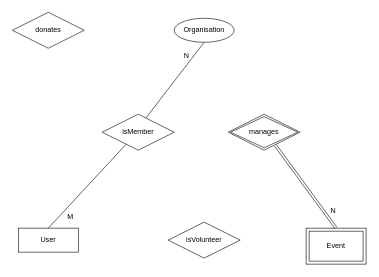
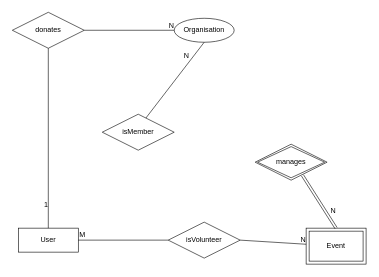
edge "donates" -- "Organisation": added, label "N"
node "manages": moved (264, 132) -> (291, 162)
edge "donates" -- "User": added, label "1"
edge "isMember" -- "User": removed, label "M"
edge "User" -- "isVolunteer": added, label "M"
edge "isVolunteer" -- "Event": added, label "N"
